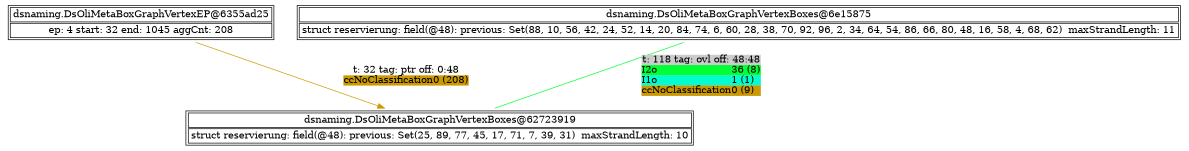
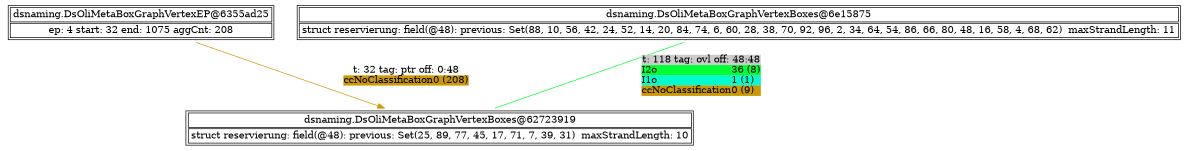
node "dsnaming.DsOliMetaBoxGraphVertexEP@6355ad25": text "ep: 4 start: 32 end: 1045 aggCnt: 208" -> "ep: 4 start: 32 end: 1075 aggCnt: 208"
